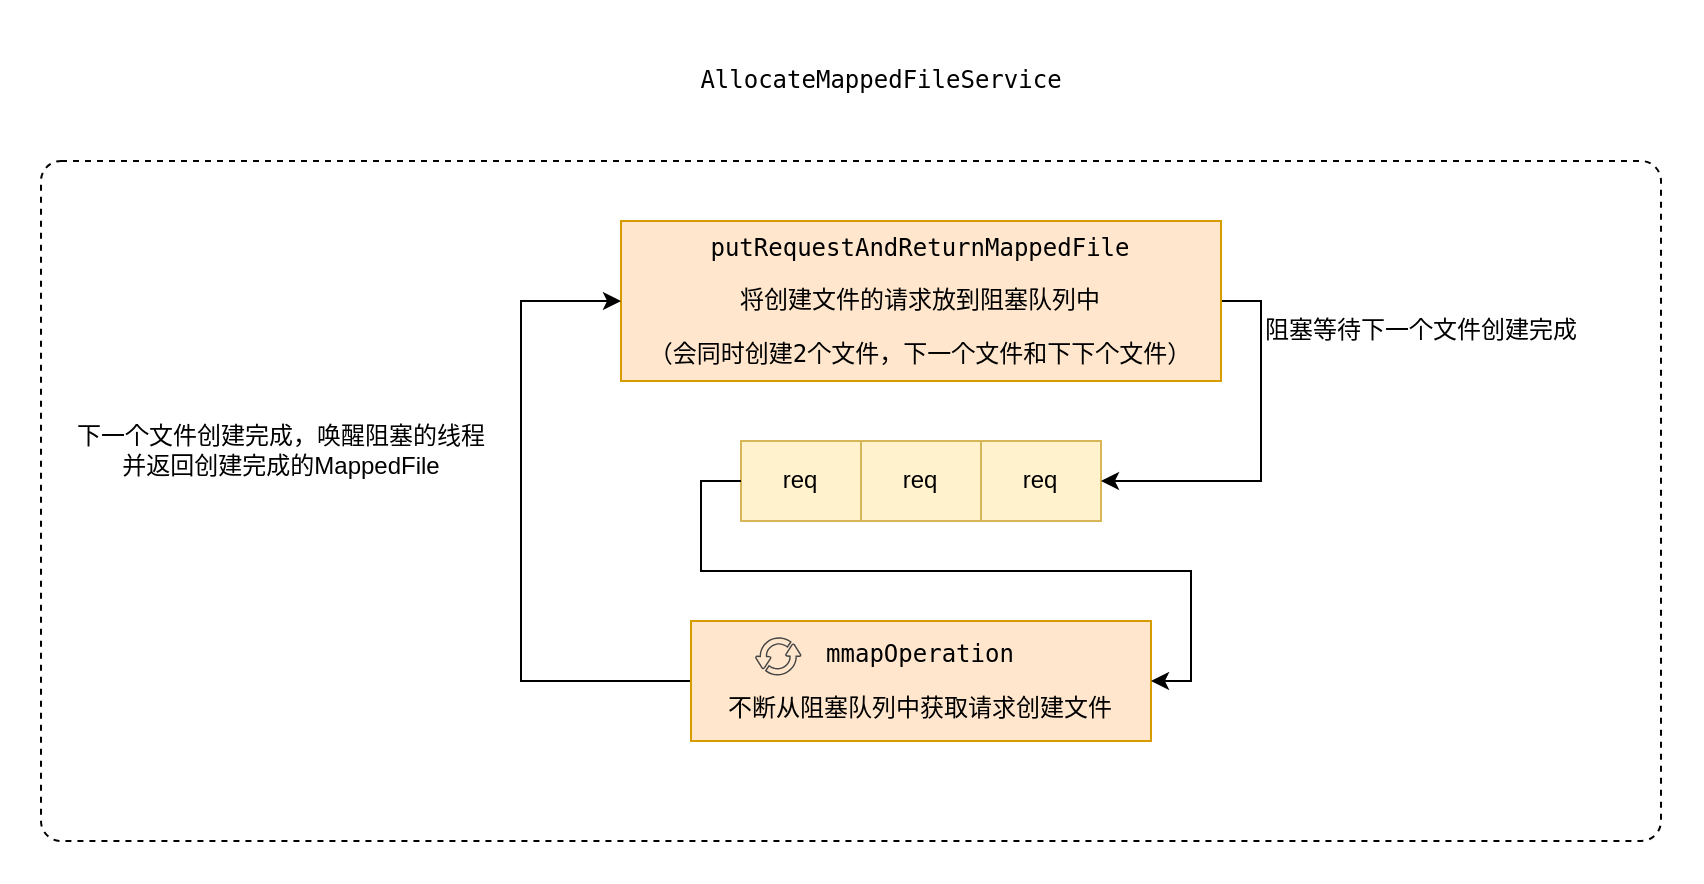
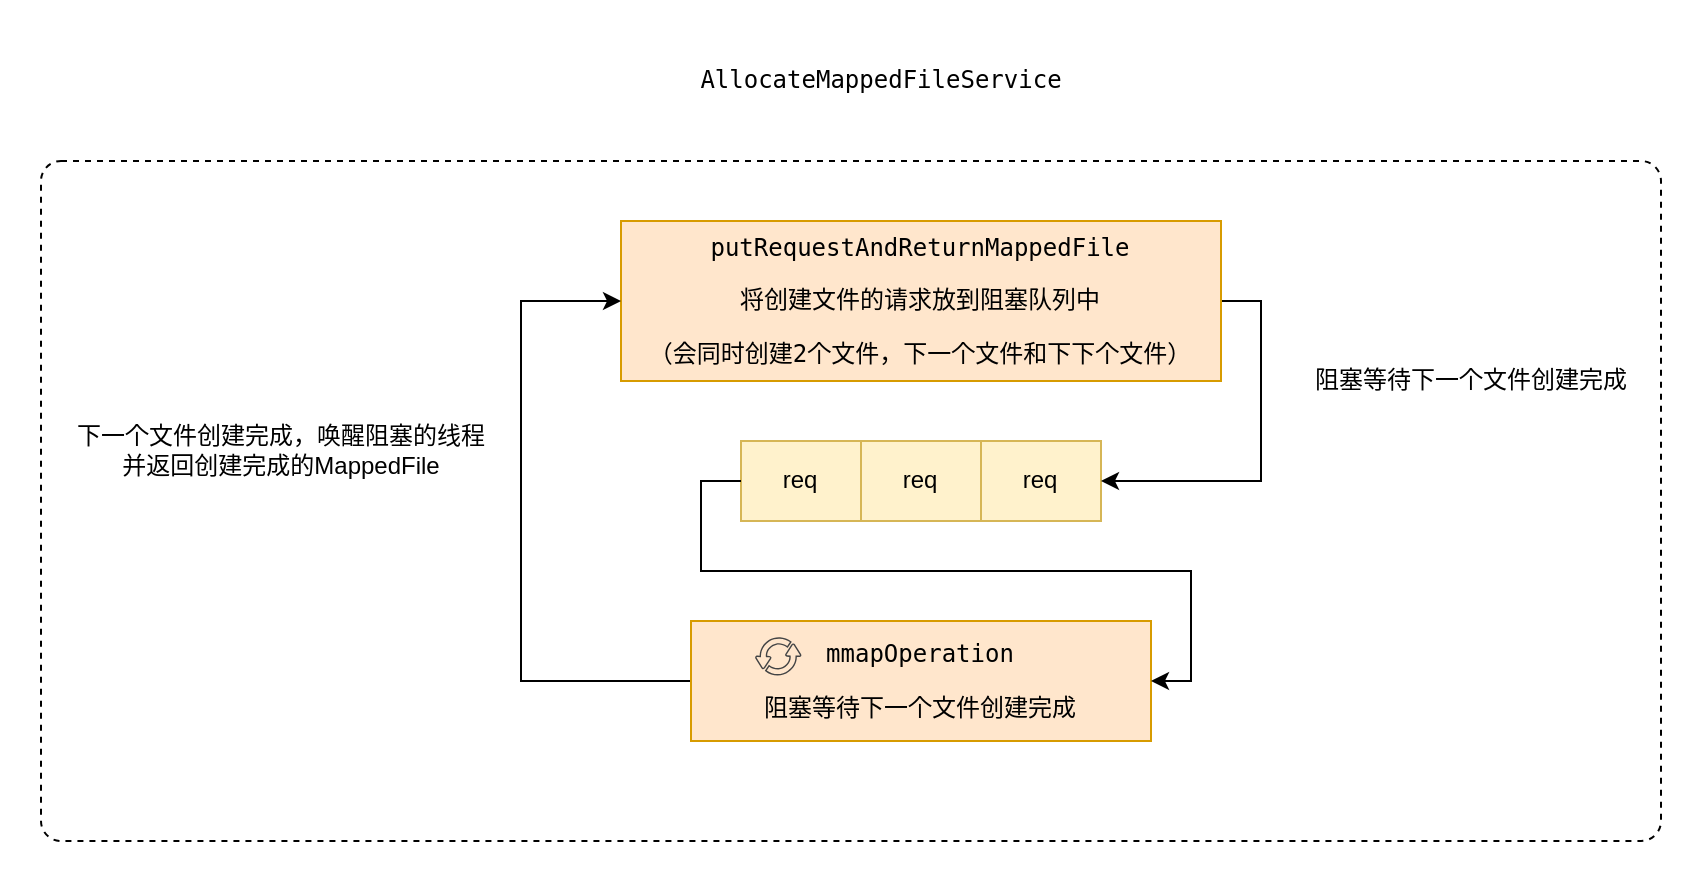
node "阻塞等待下一个文件创建完成": moved (1421, 331) -> (1471, 381)
node "mmapOperation不断从阻塞队列中获取请求创建文件": label "mmapOperation不断从阻塞队列中获取请求创建文件" -> "mmapOperation阻塞等待下一个文件创建完成"
